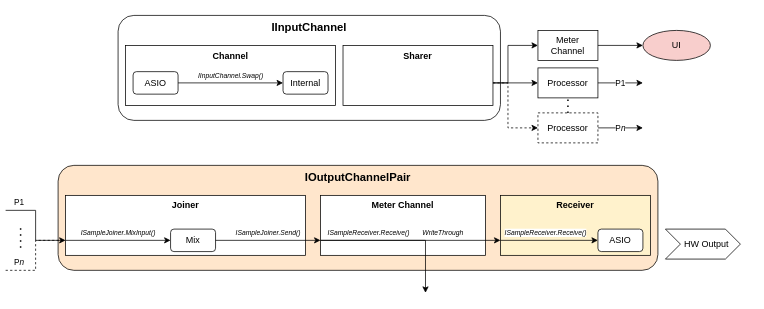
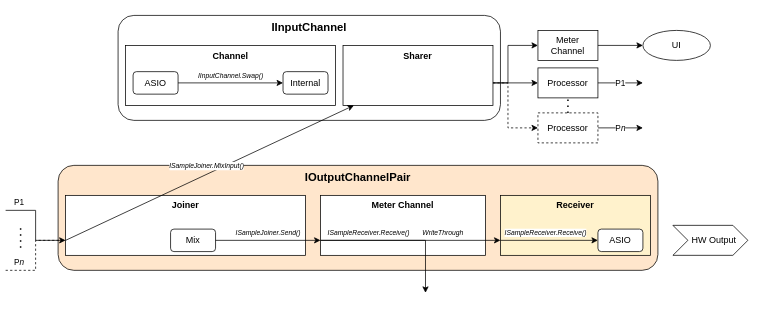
node "UI": fillcolor #f8cecc -> #ffffff
edge "Joiner" -> "Mix": now "Joiner" -> "Sharer"
node "HW Output": moved (703, 244) -> (711, 240)
